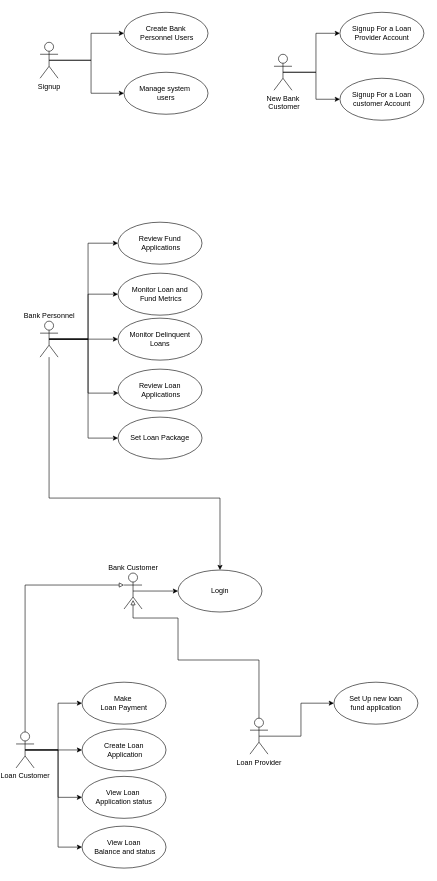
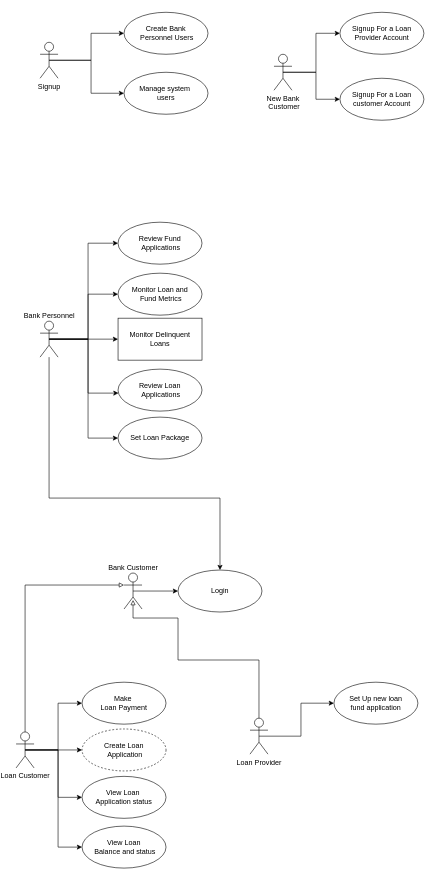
node "Monitor Delinquent Loans": shape ellipse -> rectangle
node "Create Loan Application": style solid -> dashed
